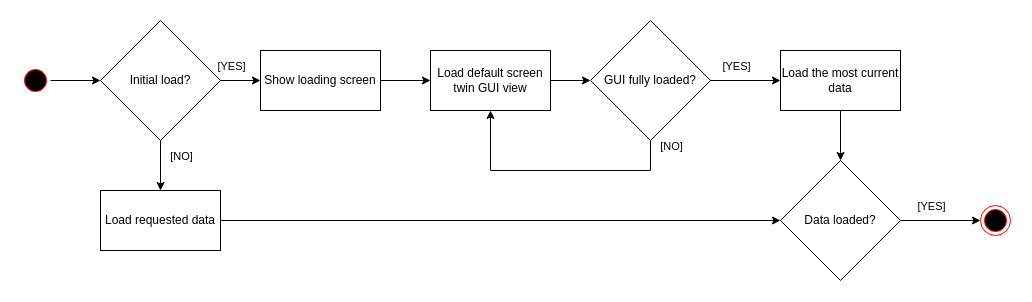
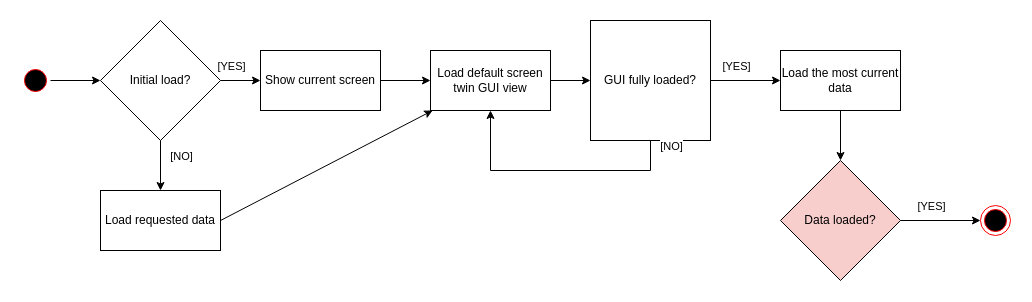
node "Show loading screen": label "Show loading screen" -> "Show current screen"
node "GUI fully loaded?": shape diamond -> rectangle
edge "Load requested data" -> "Data loaded?": now "Load requested data" -> "Load default screen twin GUI view"
node "Data loaded?": fillcolor #ffffff -> #f8cecc
